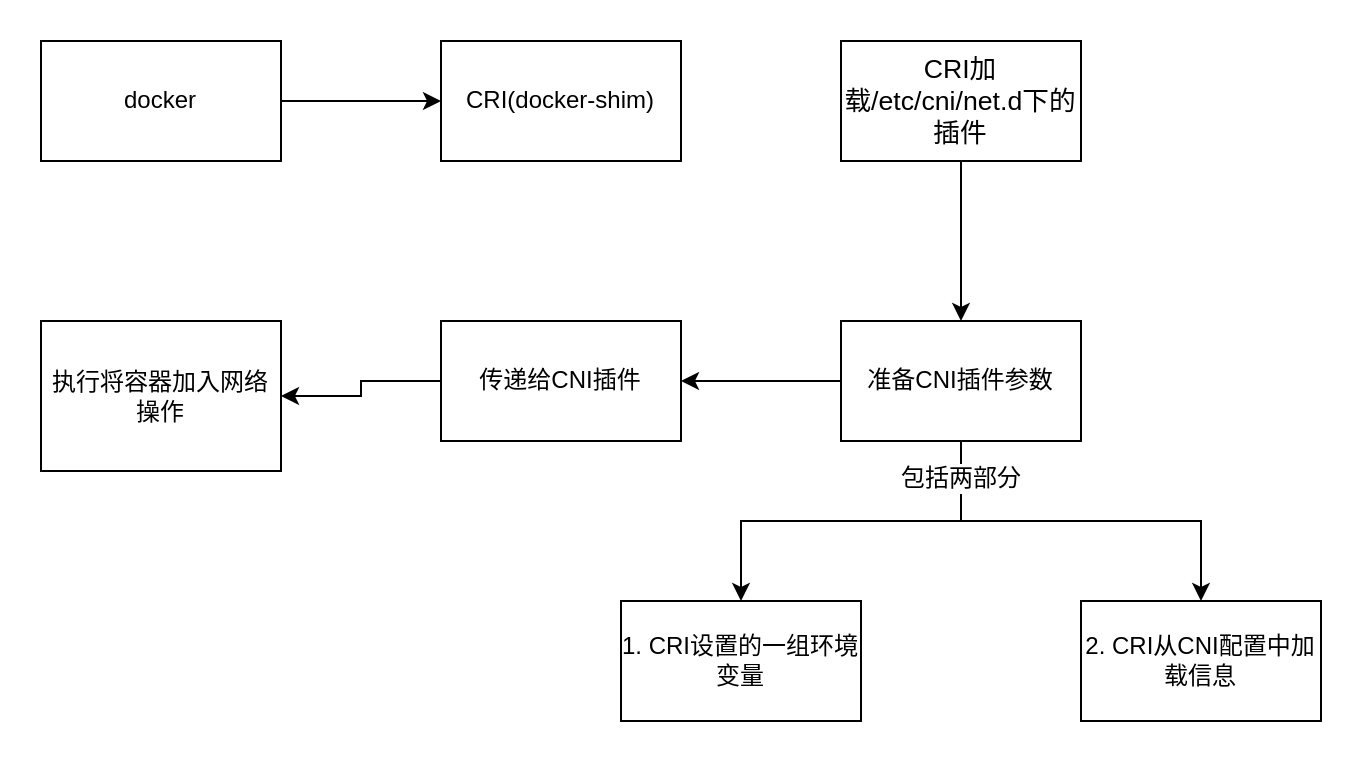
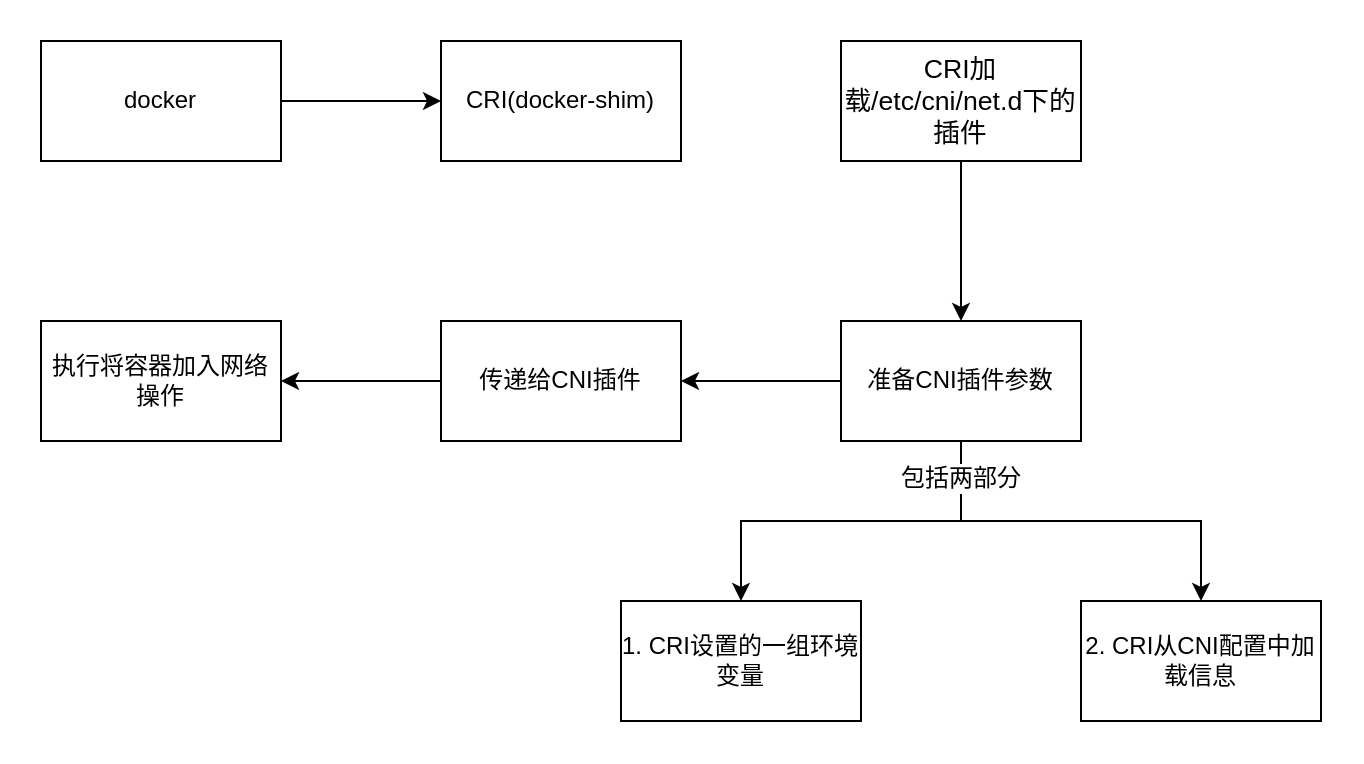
node "执行将容器加入网络操作": size 240x150 -> 240x120
